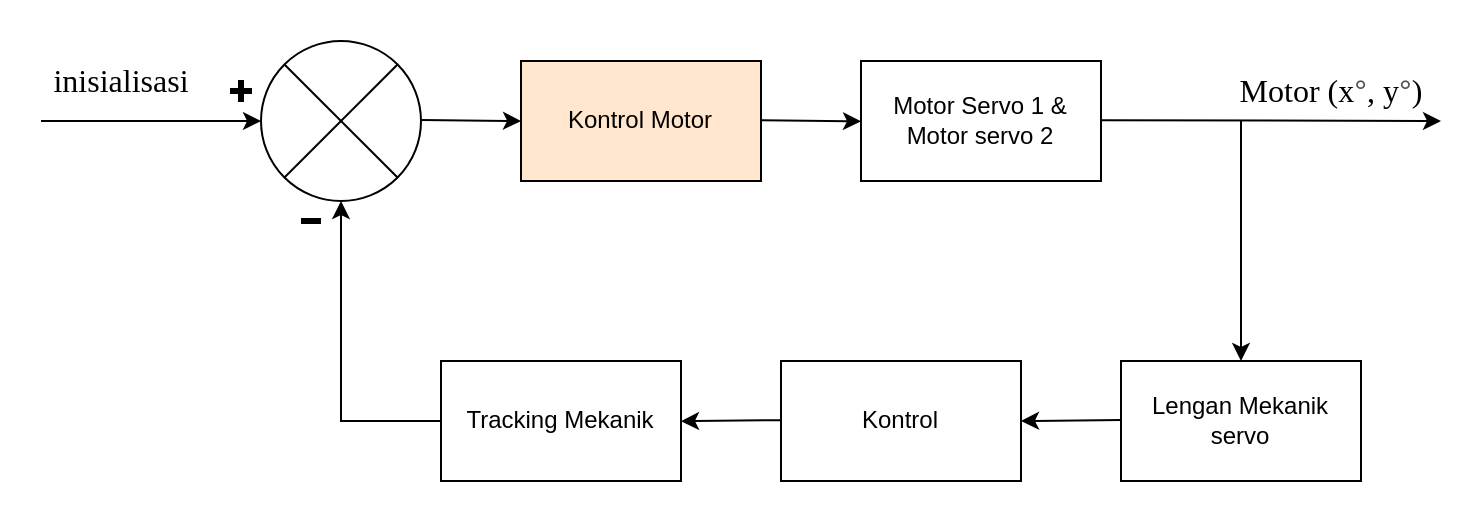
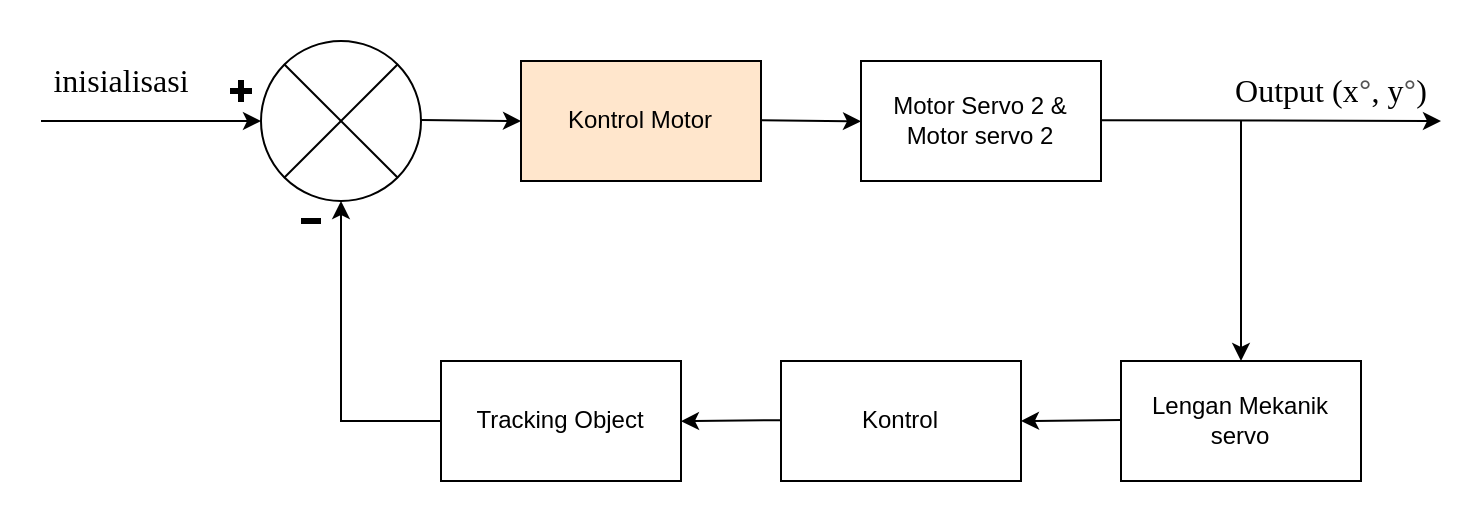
node "Motor (x°, y°)": label "Motor (x°, y°)" -> "Output (x°, y°)"
node "Motor Servo 1 & Motor servo 2": label "Motor Servo 1 & Motor servo 2" -> "Motor Servo 2 & Motor servo 2"
node "Tracking Mekanik": label "Tracking Mekanik" -> "Tracking Object"
